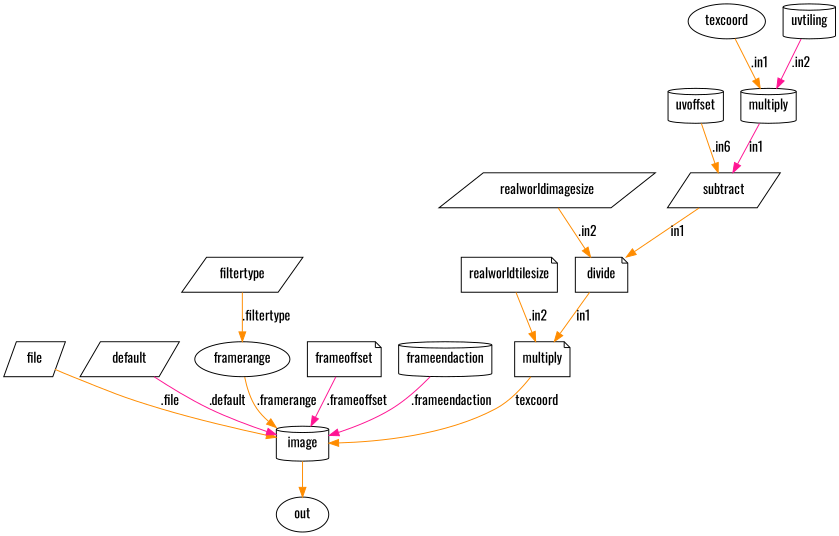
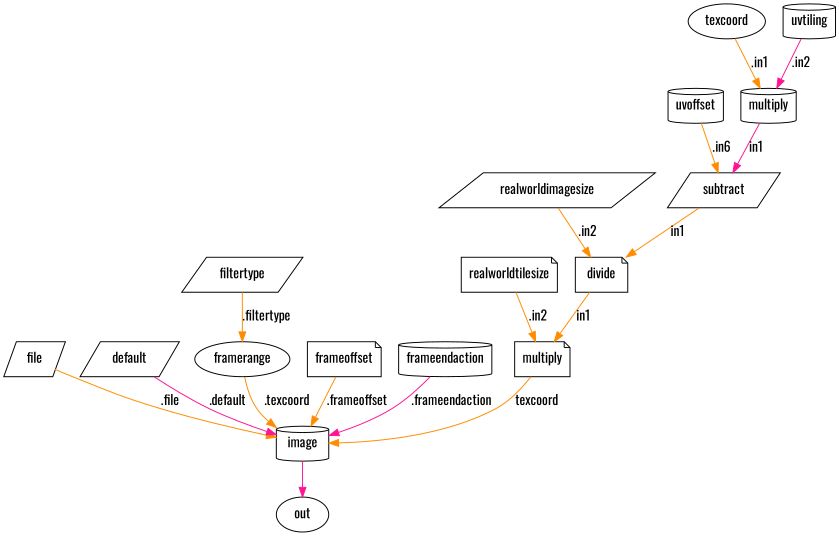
edge "frameoffset" -> "image": color deeppink -> darkorange
edge "framerange" -> "image": label ".framerange" -> ".texcoord"
edge "image" -> "out": color darkorange -> deeppink
